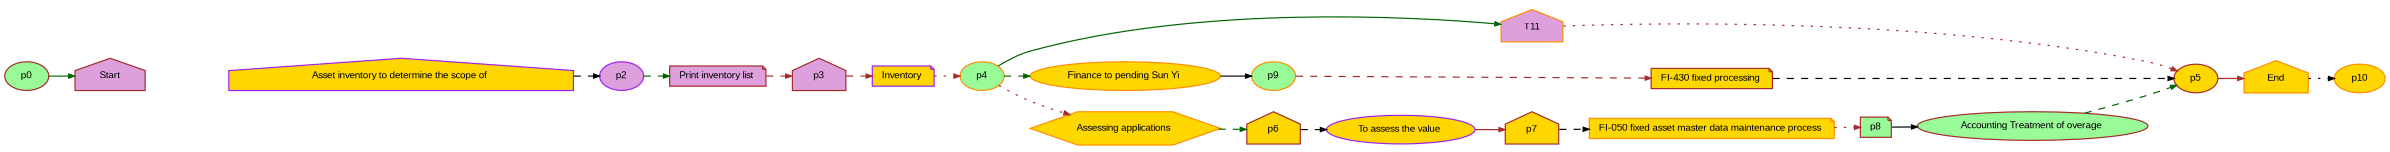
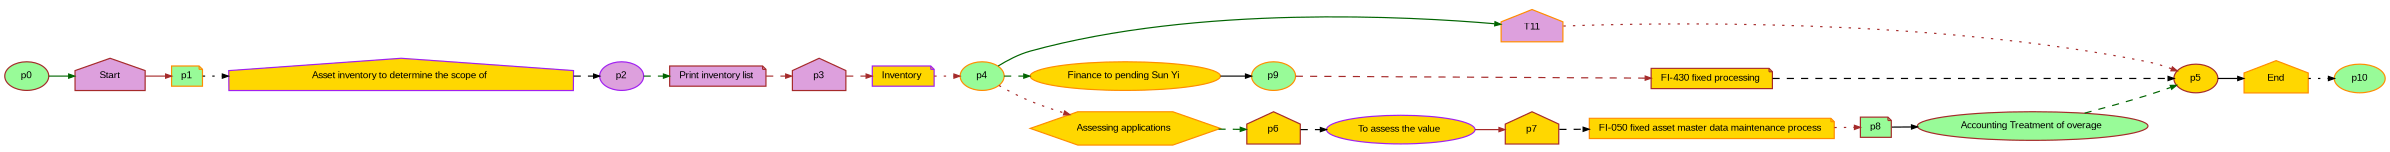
node "p1": added
edge "p5" -> "End": color brown -> black
node "p10": fillcolor gold -> palegreen
